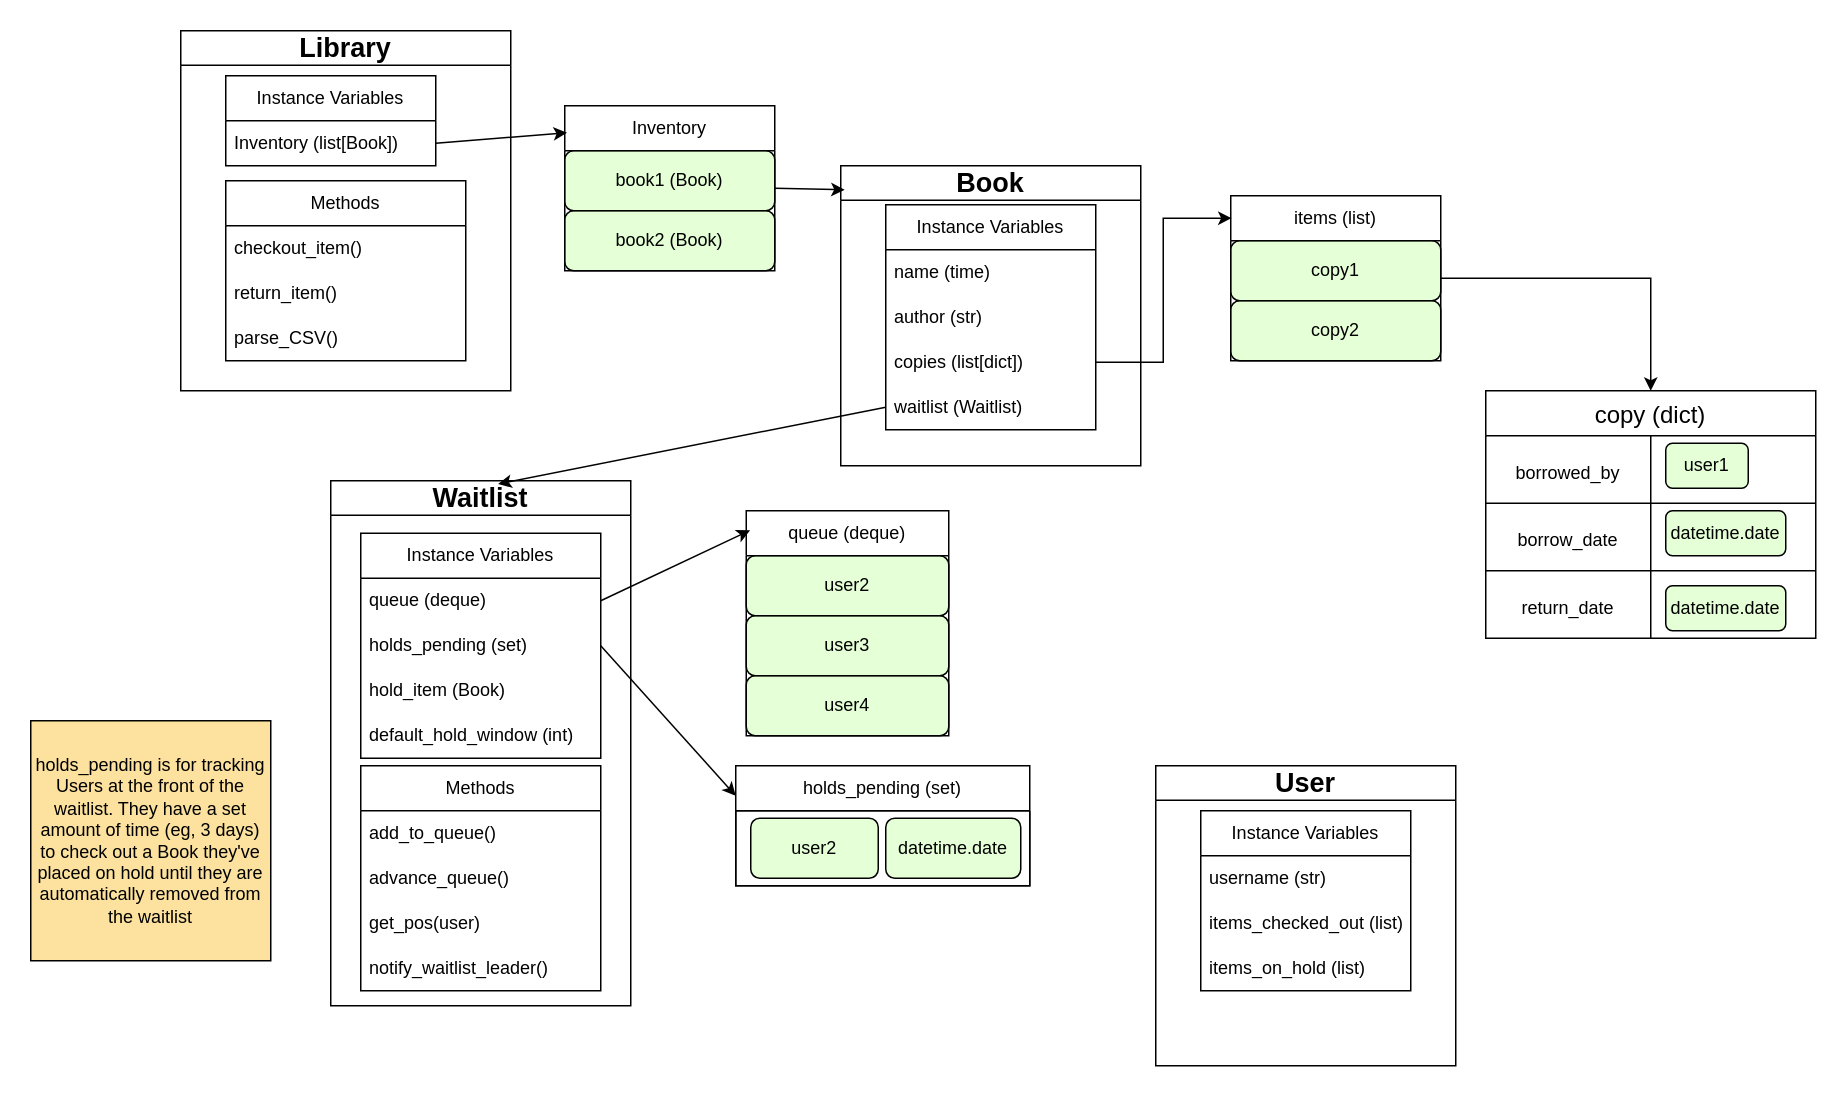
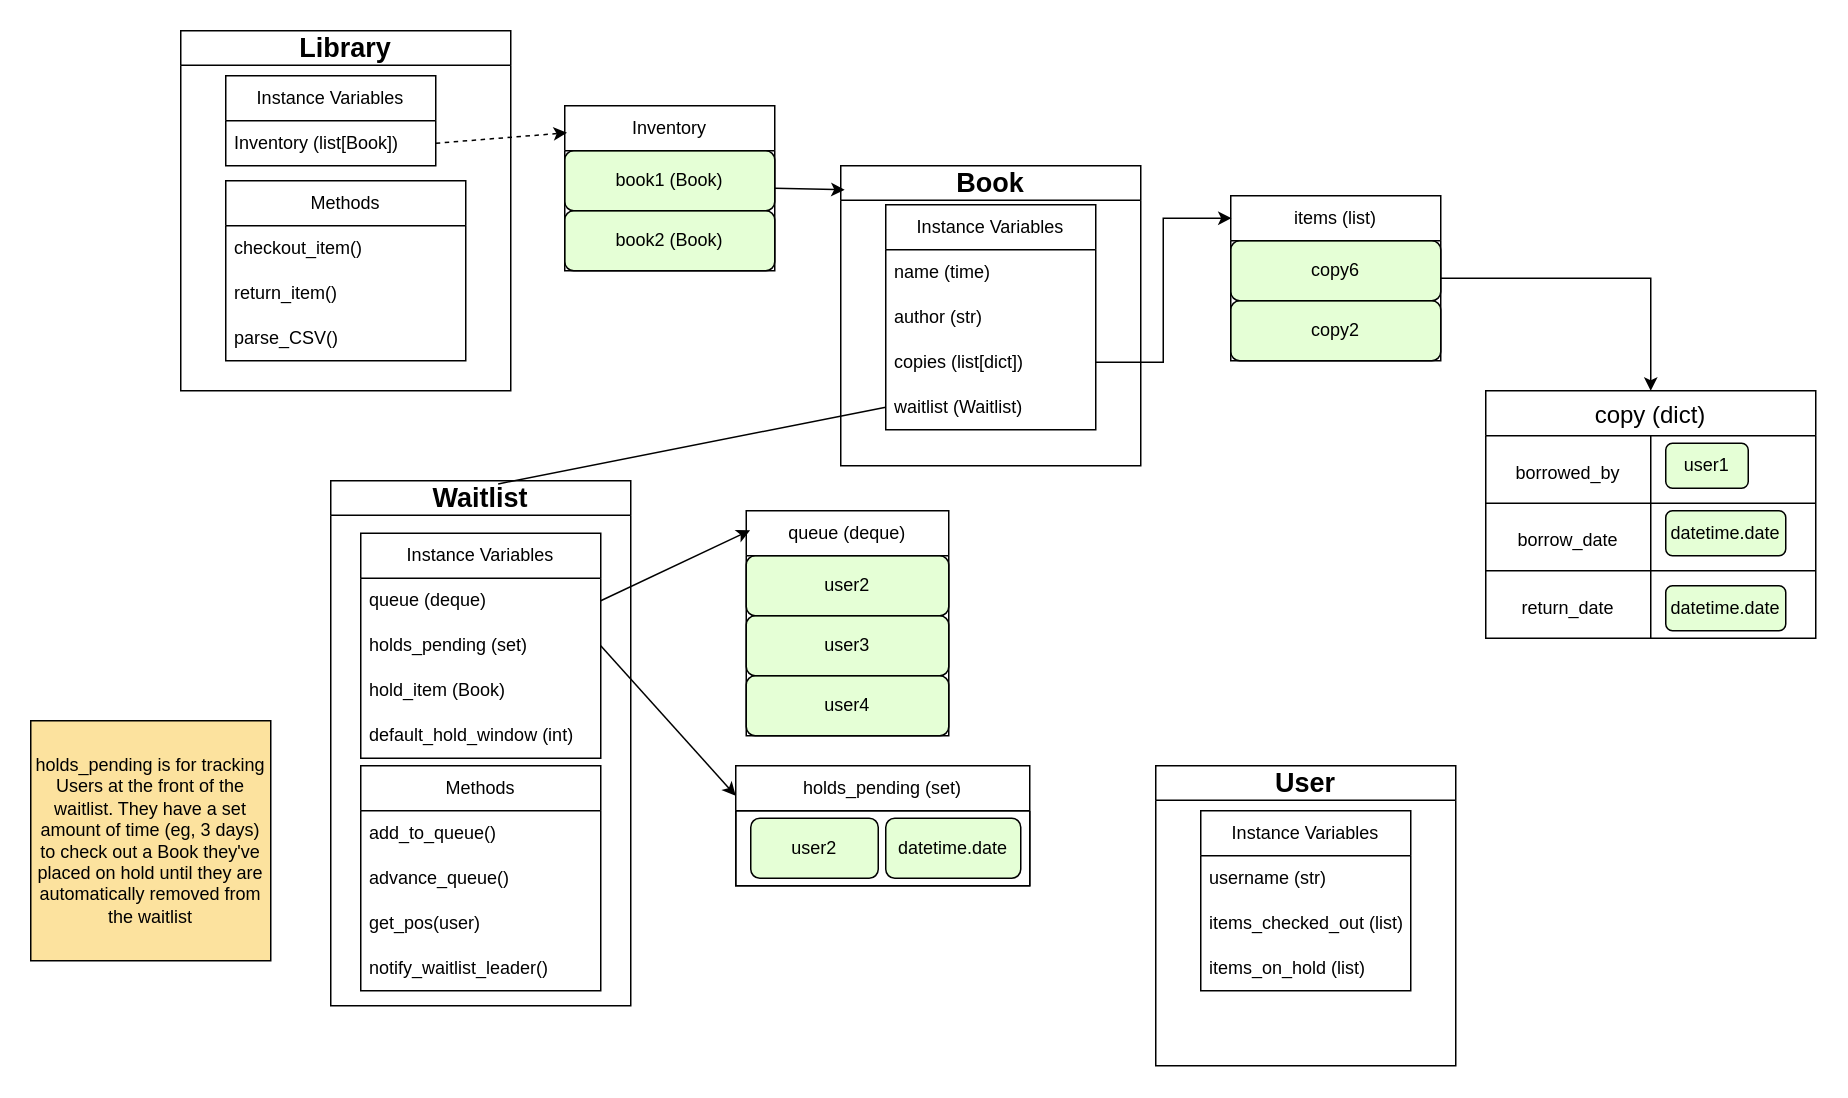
edge "Inventory (list[Book])" -> "Inventory": style solid -> dashed
node "copy1": label "copy1" -> "copy6"
edge "waitlist (Waitlist)" -> "Waitlist": arrowhead classic -> none
